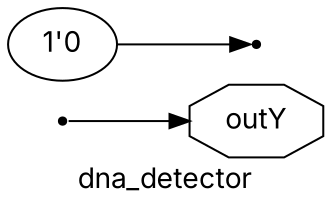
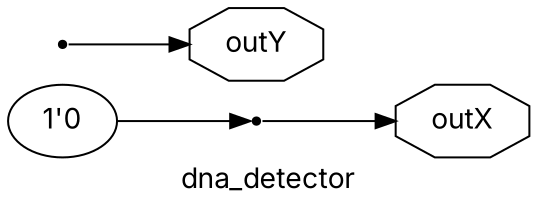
node "outX": added
